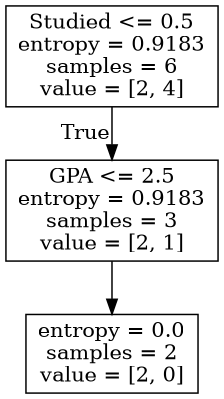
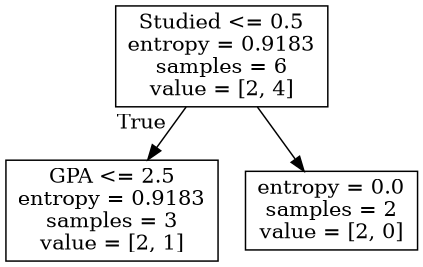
edge "GPA <= 2.5 entropy = 0.9183 samples = 3 value = [2, 1]" -> "entropy = 0.0 samples = 2 value = [2, 0]": now "Studied <= 0.5 entropy = 0.9183 samples = 6 value = [2, 4]" -> "entropy = 0.0 samples = 2 value = [2, 0]"
